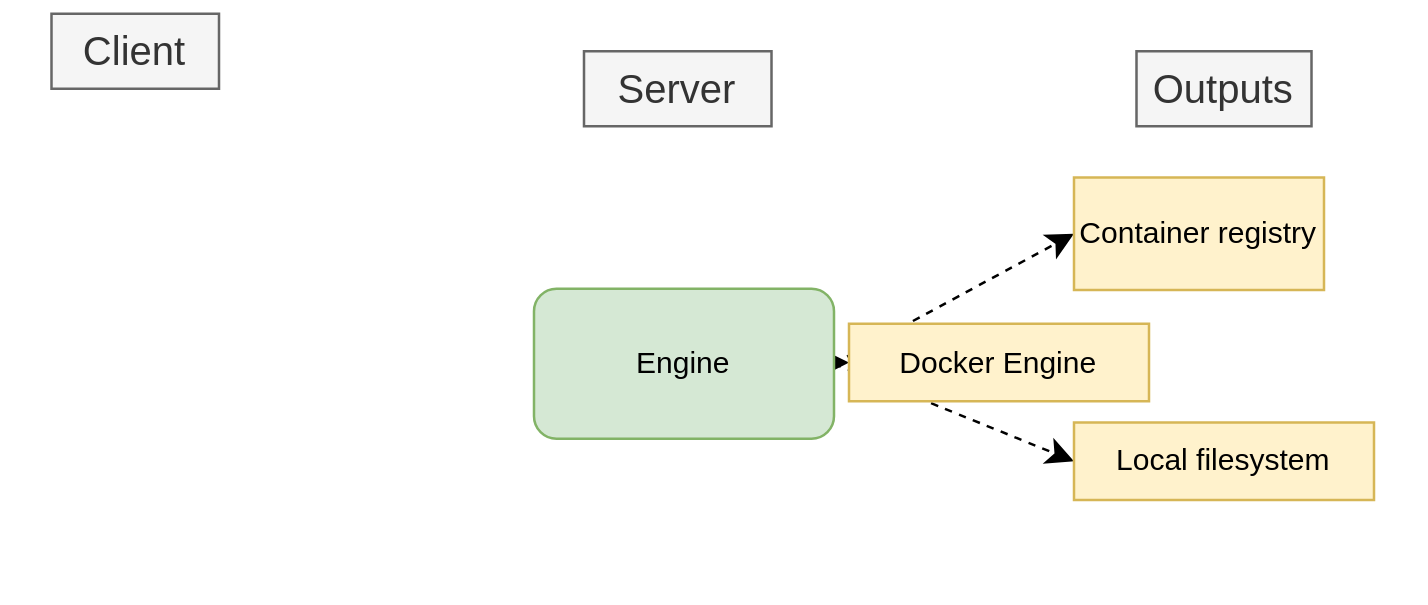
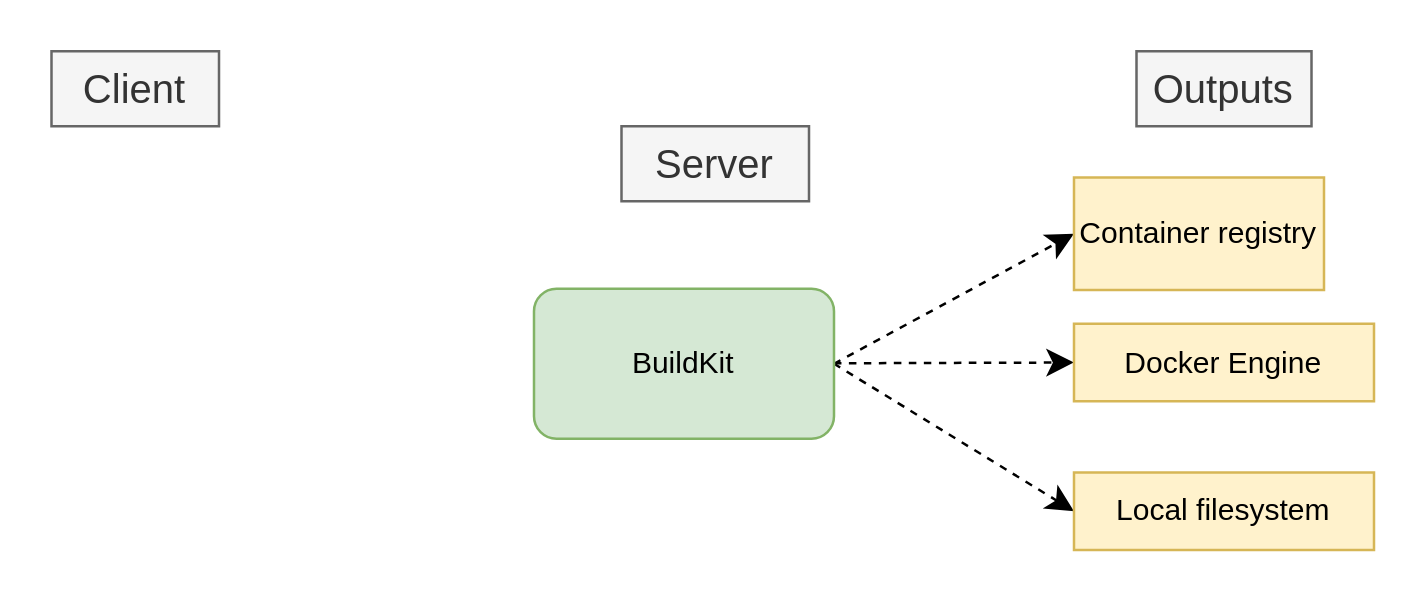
node "Client": moved (135, 51) -> (135, 89)
node "Server": moved (678, 89) -> (715, 164)
node "Docker Engine": moved (999, 363) -> (1224, 363)
node "Engine": label "Engine" -> "BuildKit"
node "Local filesystem": moved (1224, 461) -> (1224, 511)
